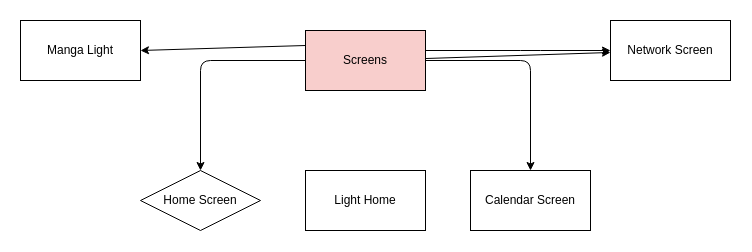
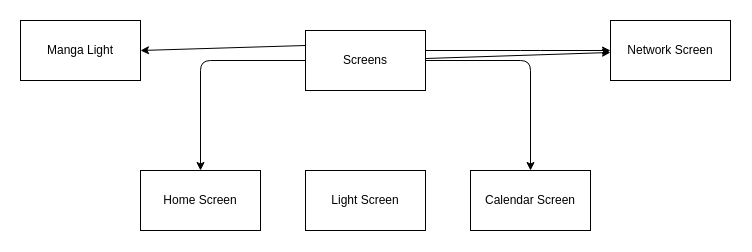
node "Screens": fillcolor #f8cecc -> #ffffff
node "Home Screen": shape diamond -> rectangle
node "Light Home": label "Light Home" -> "Light Screen"
